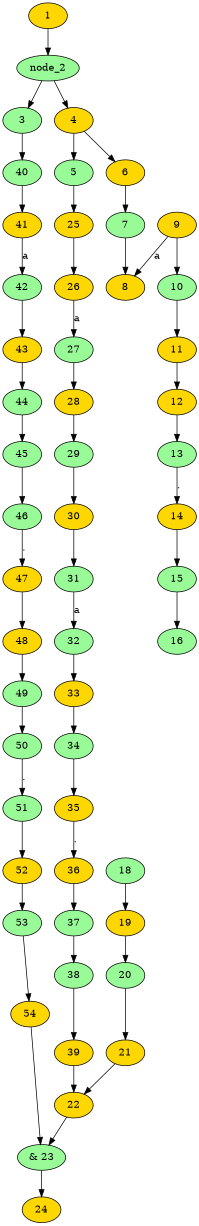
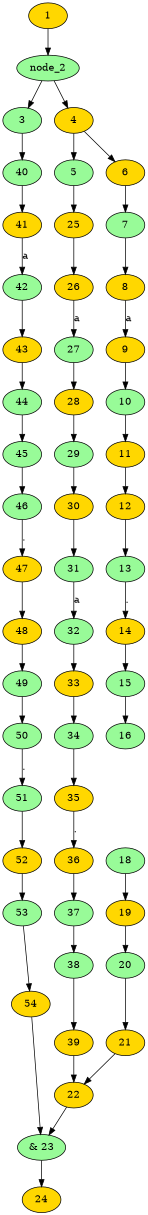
edge "9" -> "8": reversed
